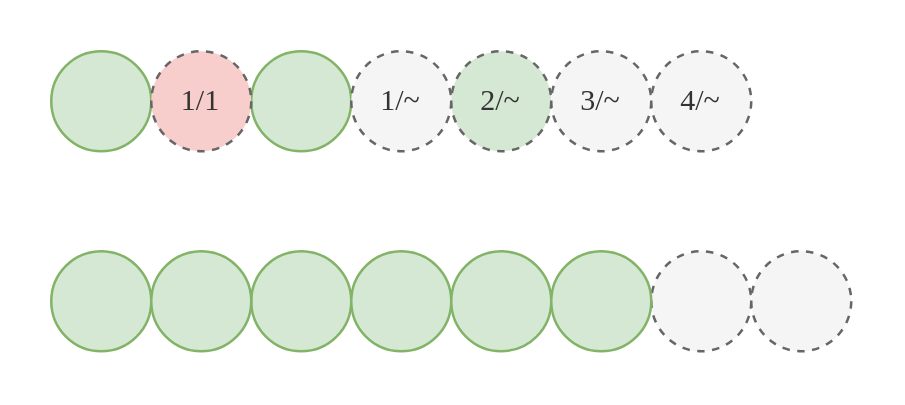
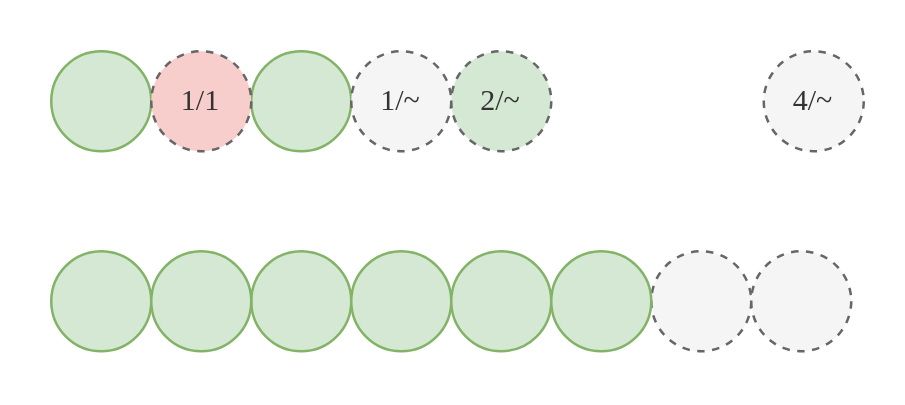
node "3/~": removed
node "4/~": moved (701, 101) -> (814, 101)
